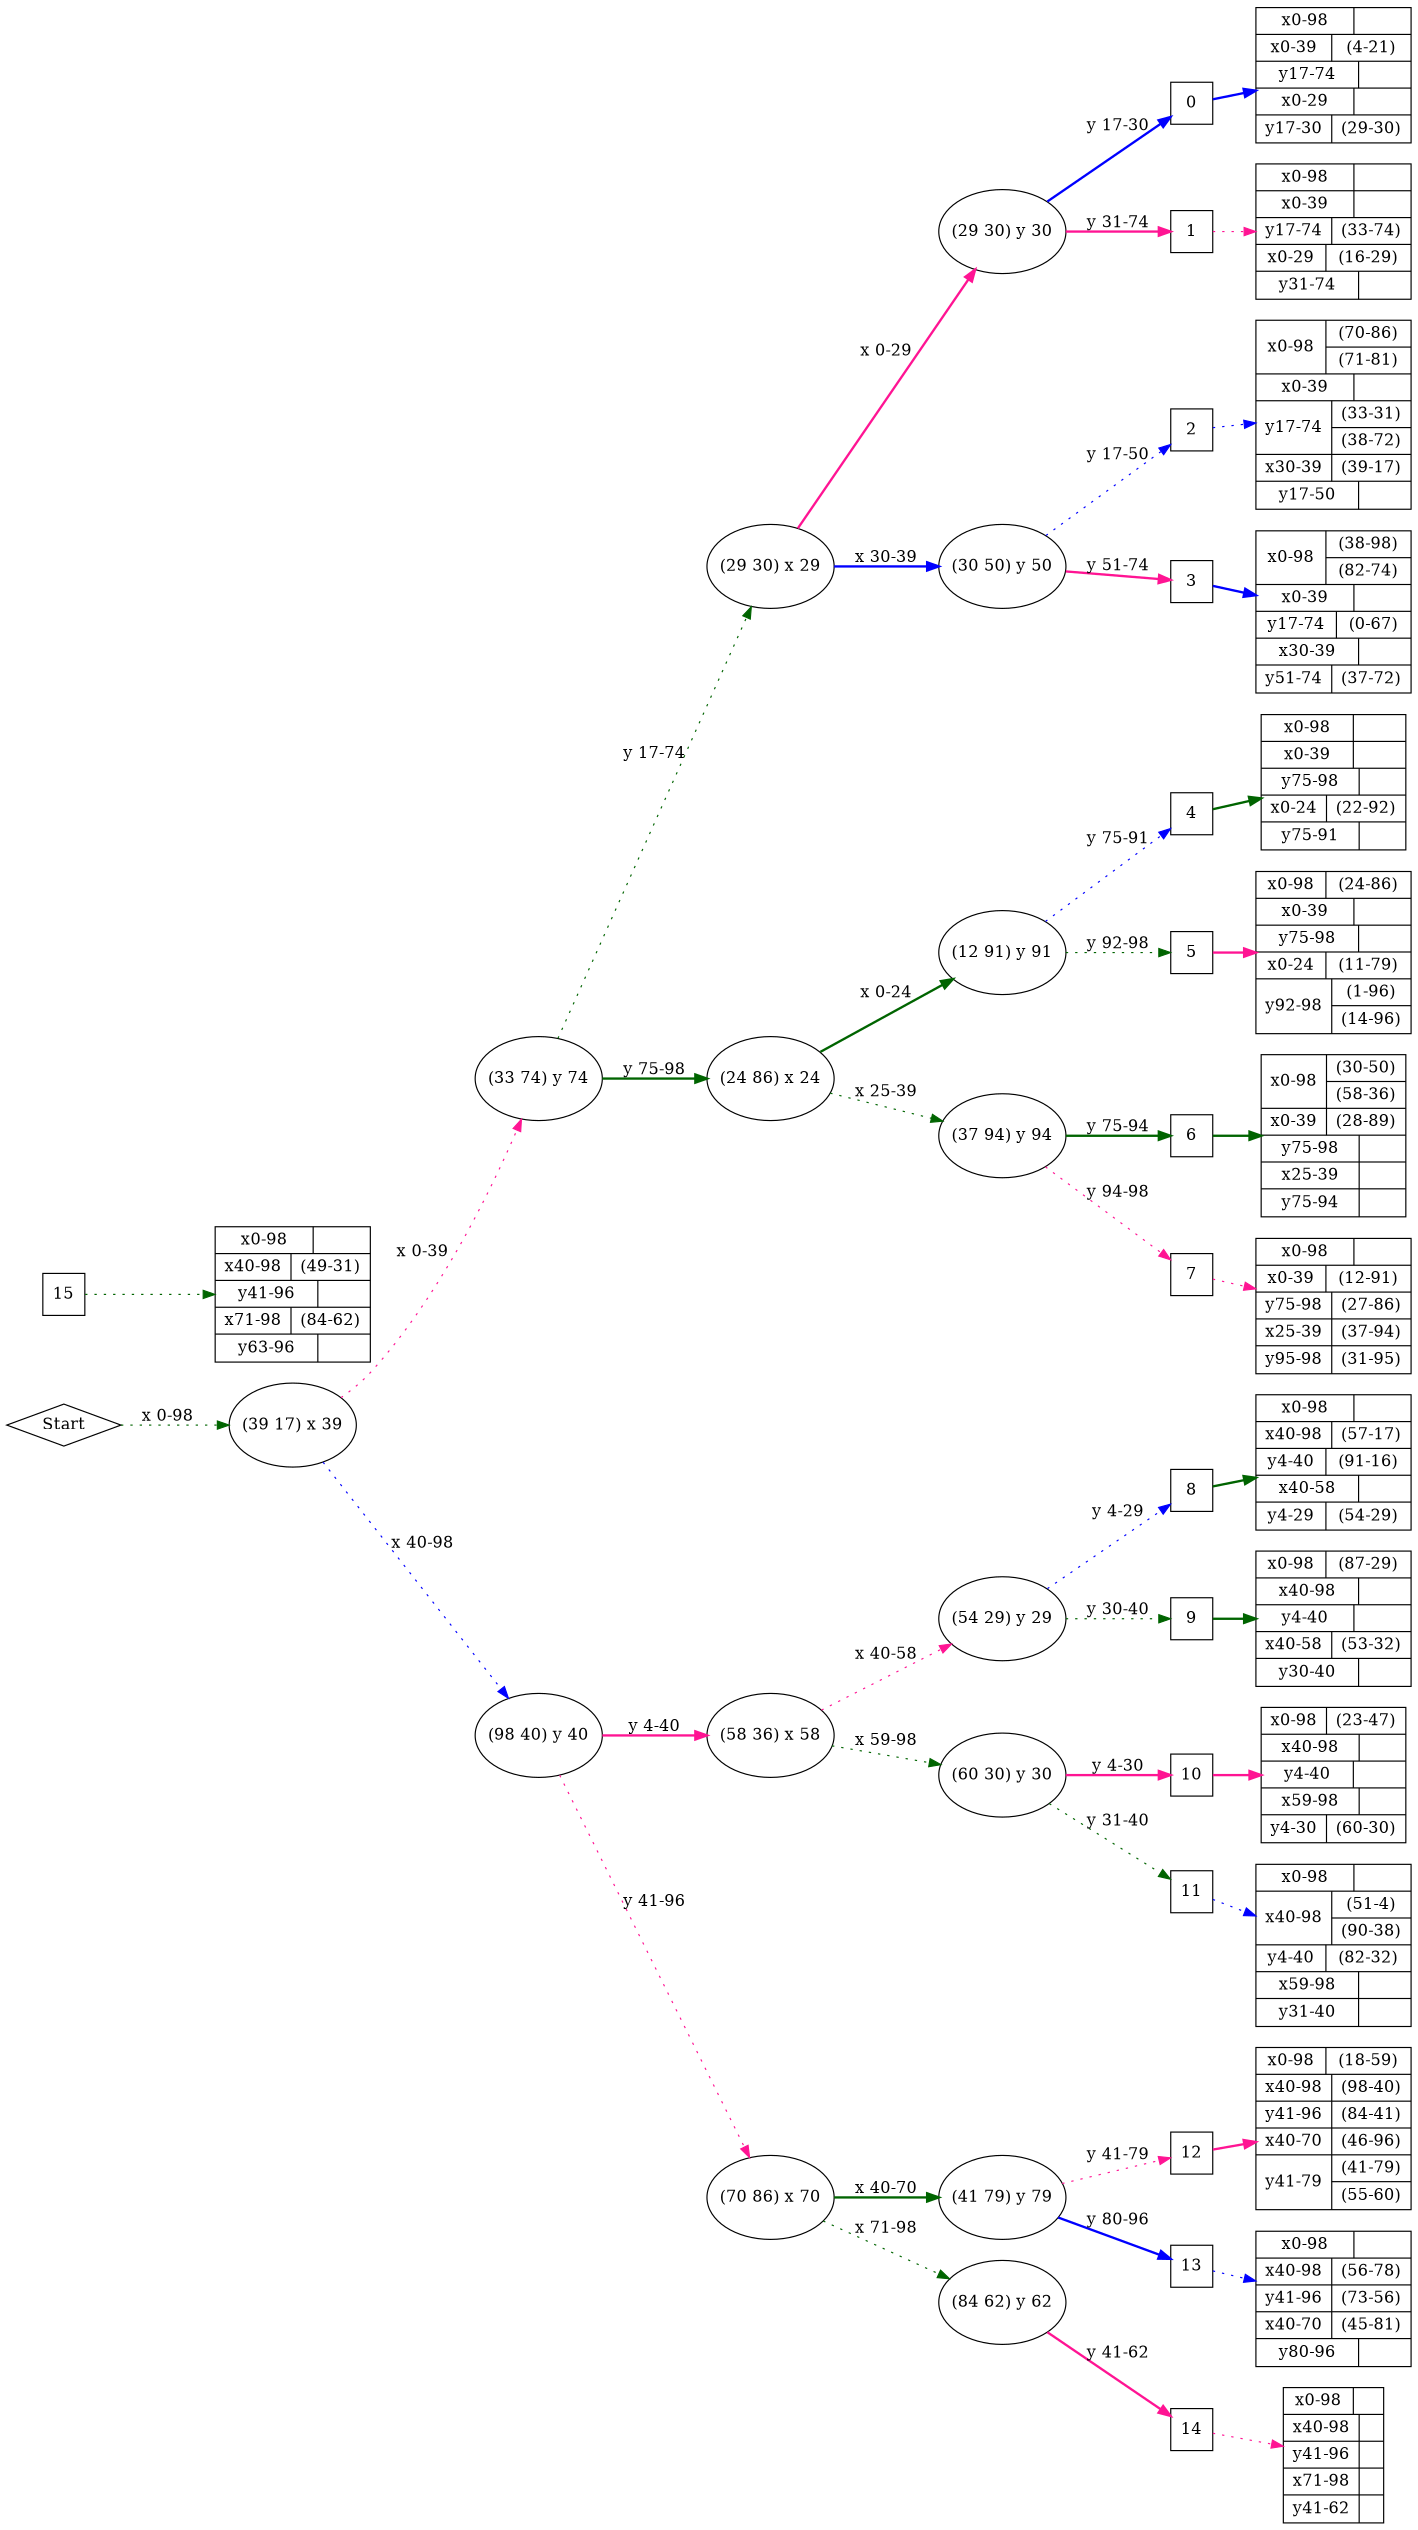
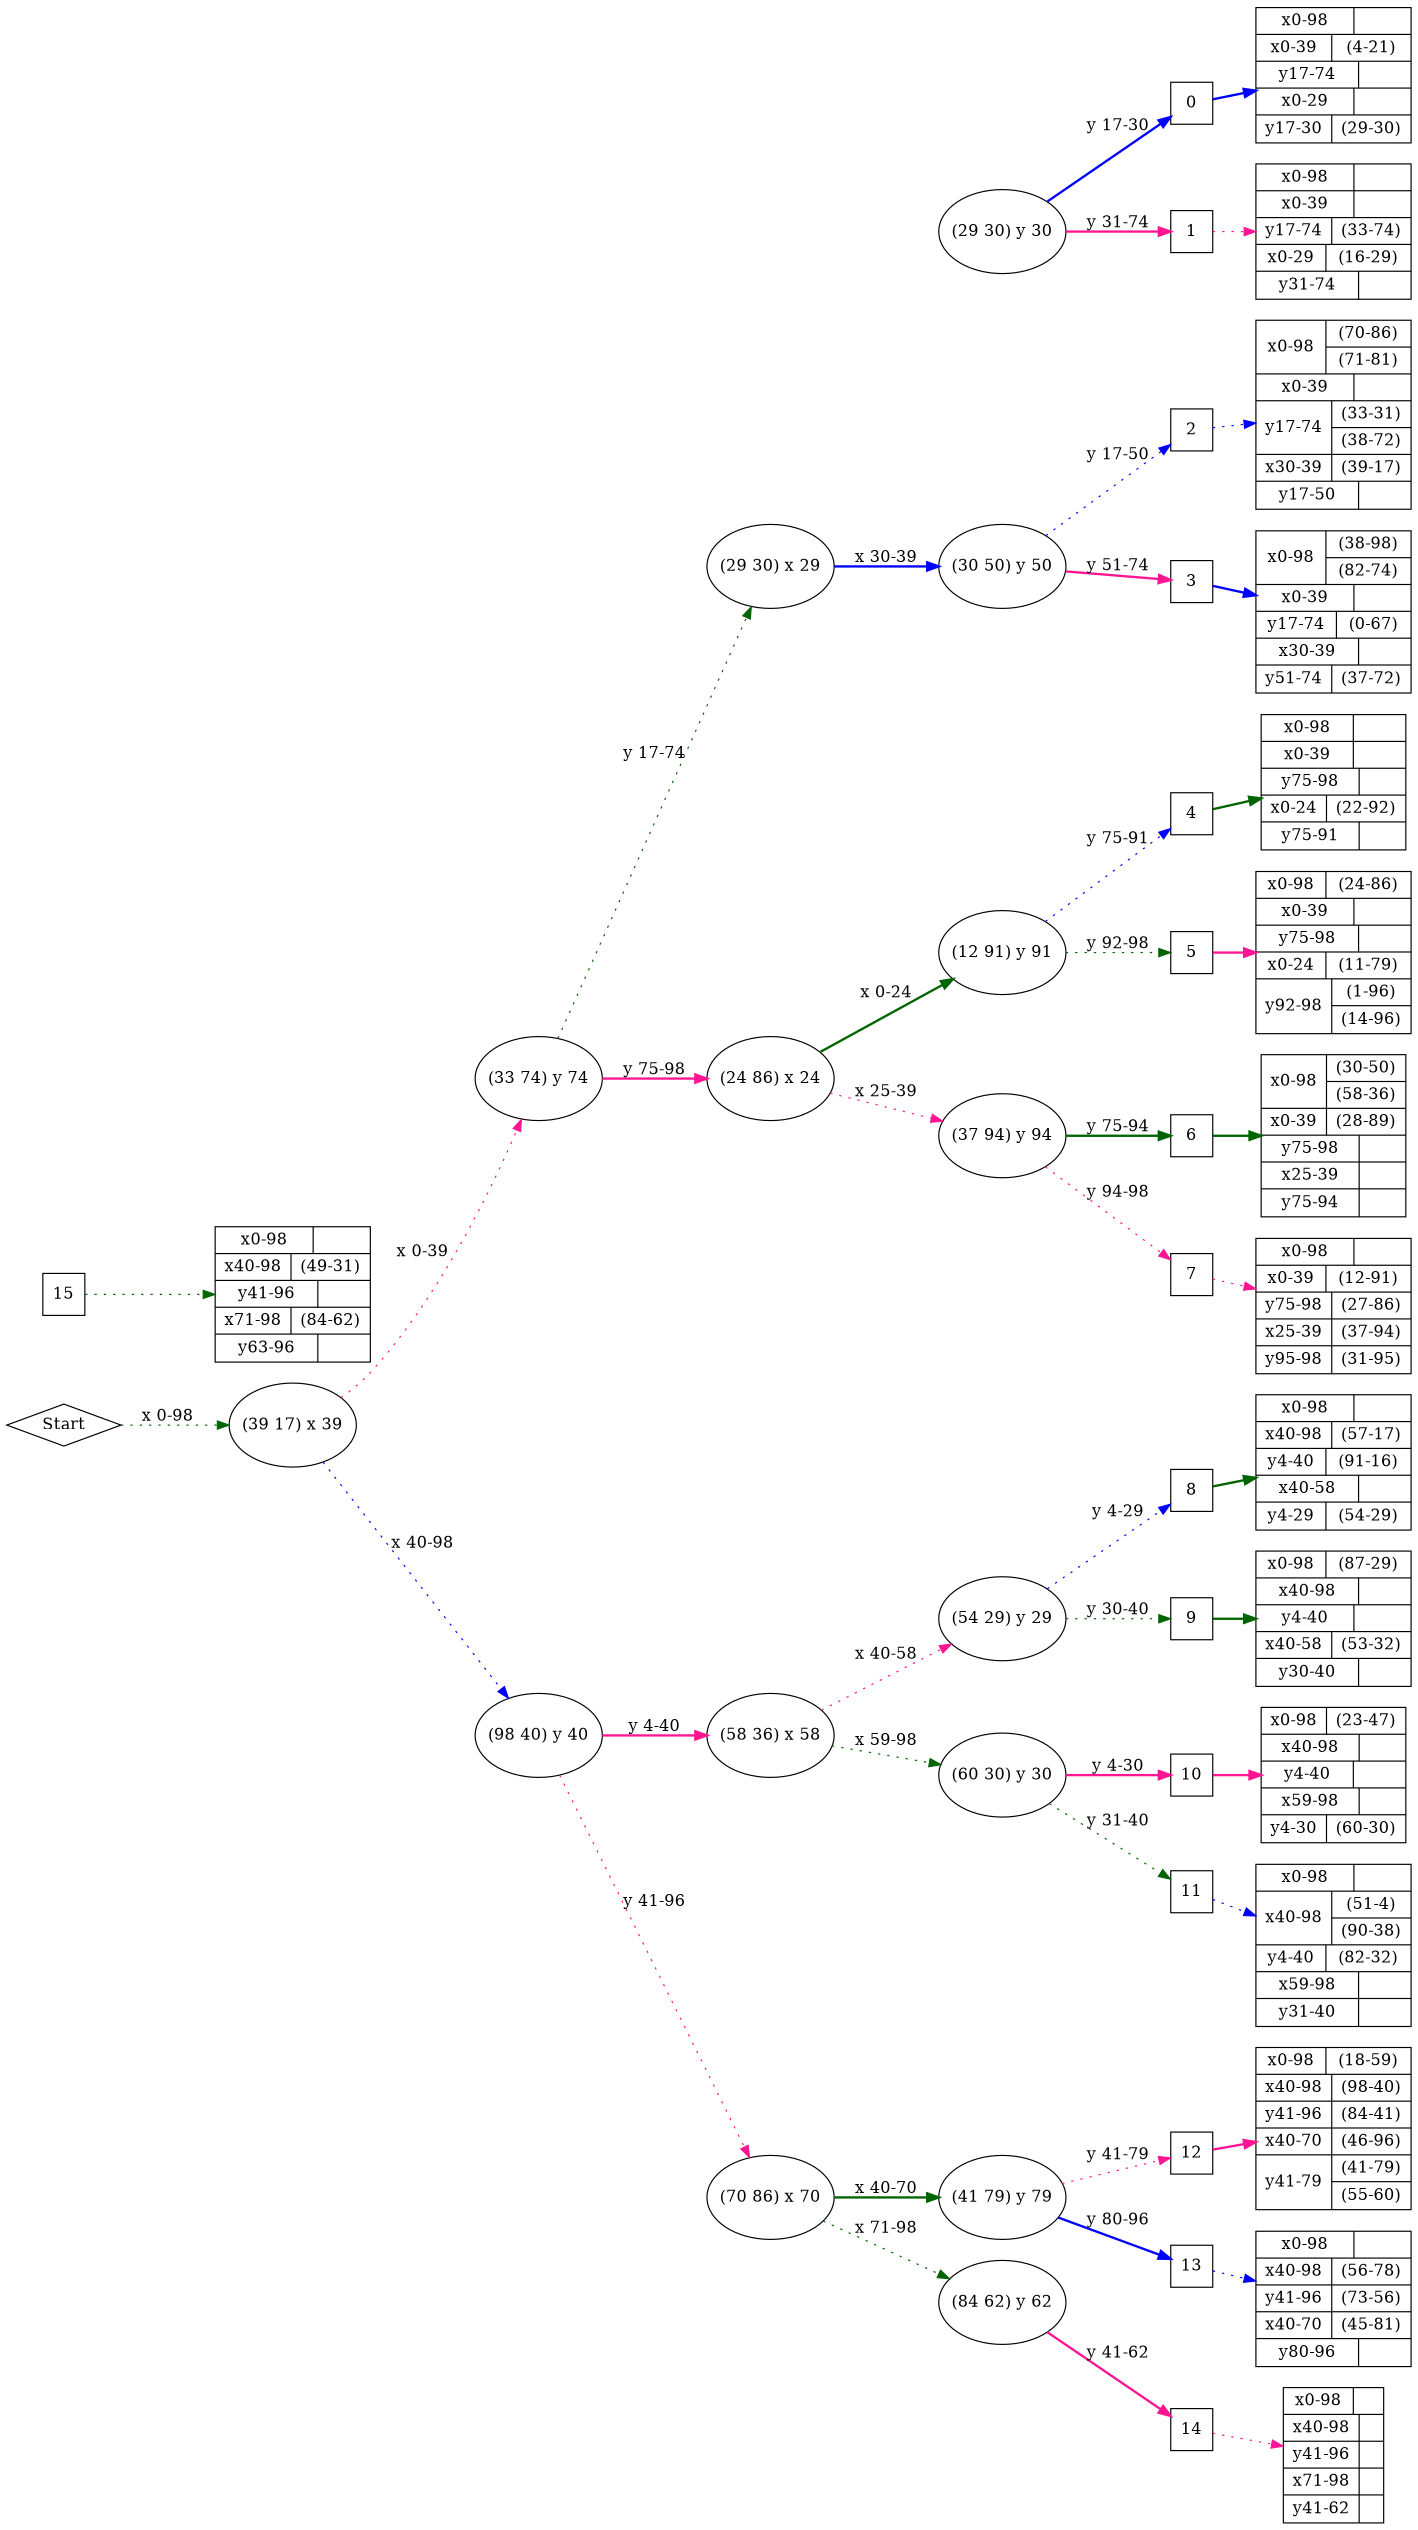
edge "(29 30) x 29" -> "(29 30) y 30": removed, label "x 0-29"
edge "(33 74) y 74" -> "(24 86) x 24": color darkgreen -> deeppink
edge "(24 86) x 24" -> "(37 94) y 94": color darkgreen -> deeppink
